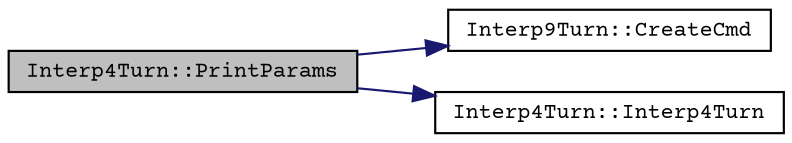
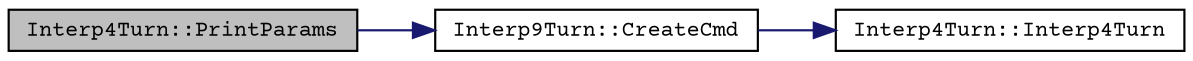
edge "Interp4Turn::PrintParams" -> "Interp4Turn::Interp4Turn": now "Interp9Turn::CreateCmd" -> "Interp4Turn::Interp4Turn"
